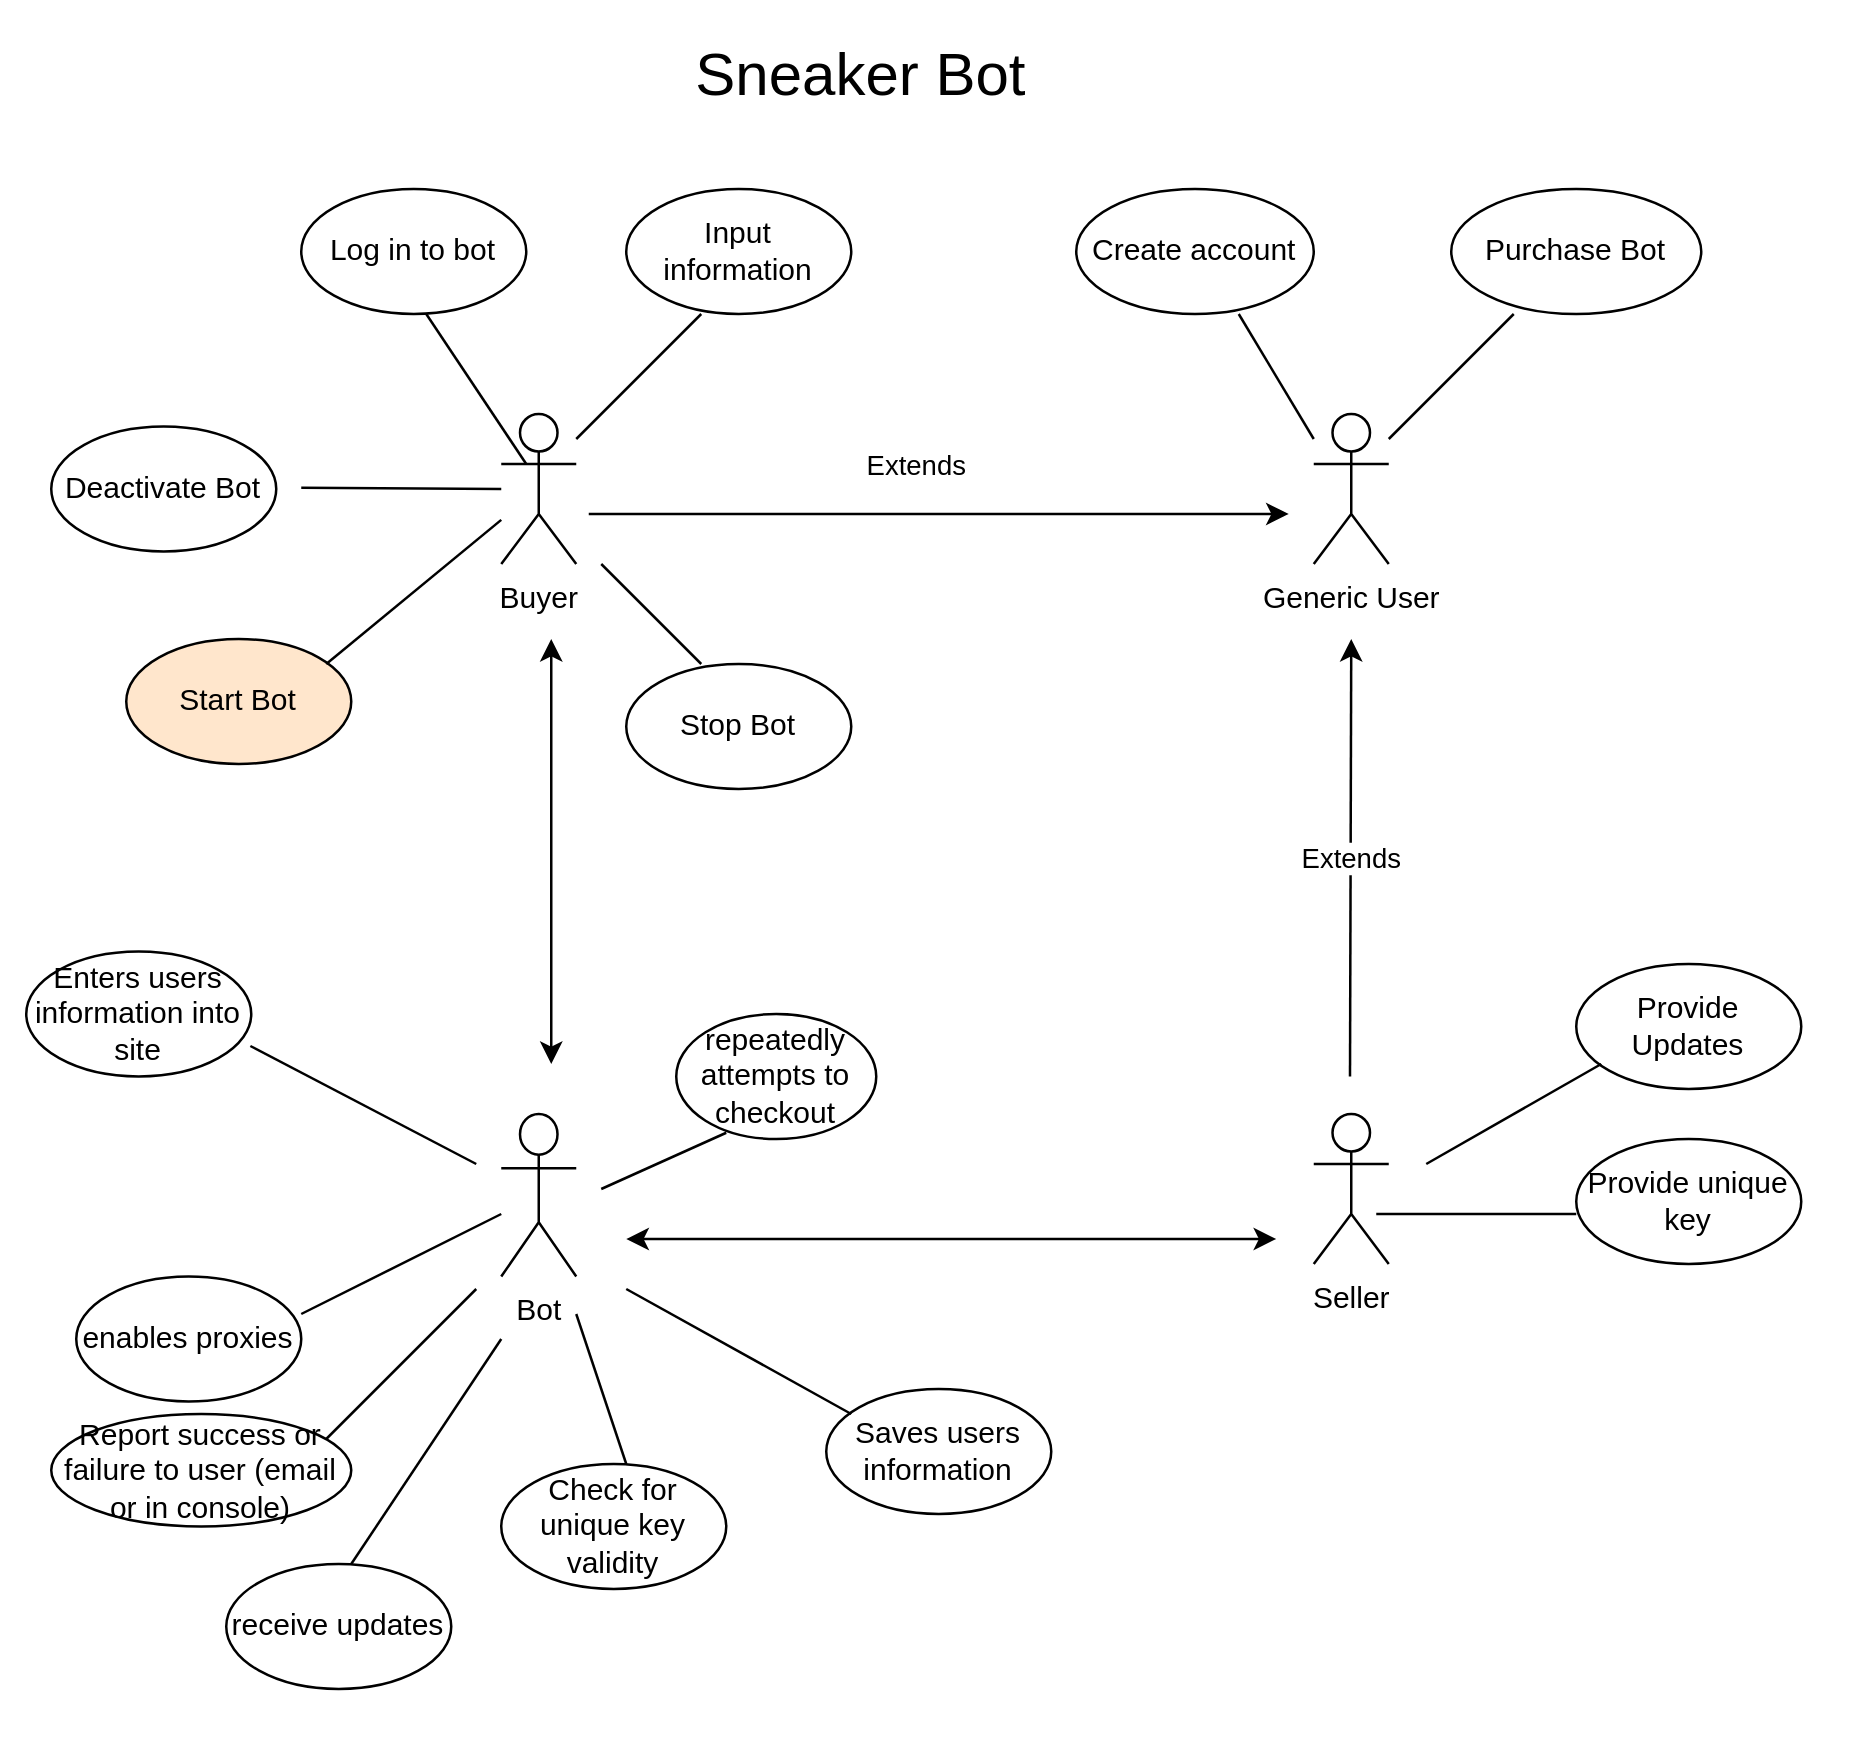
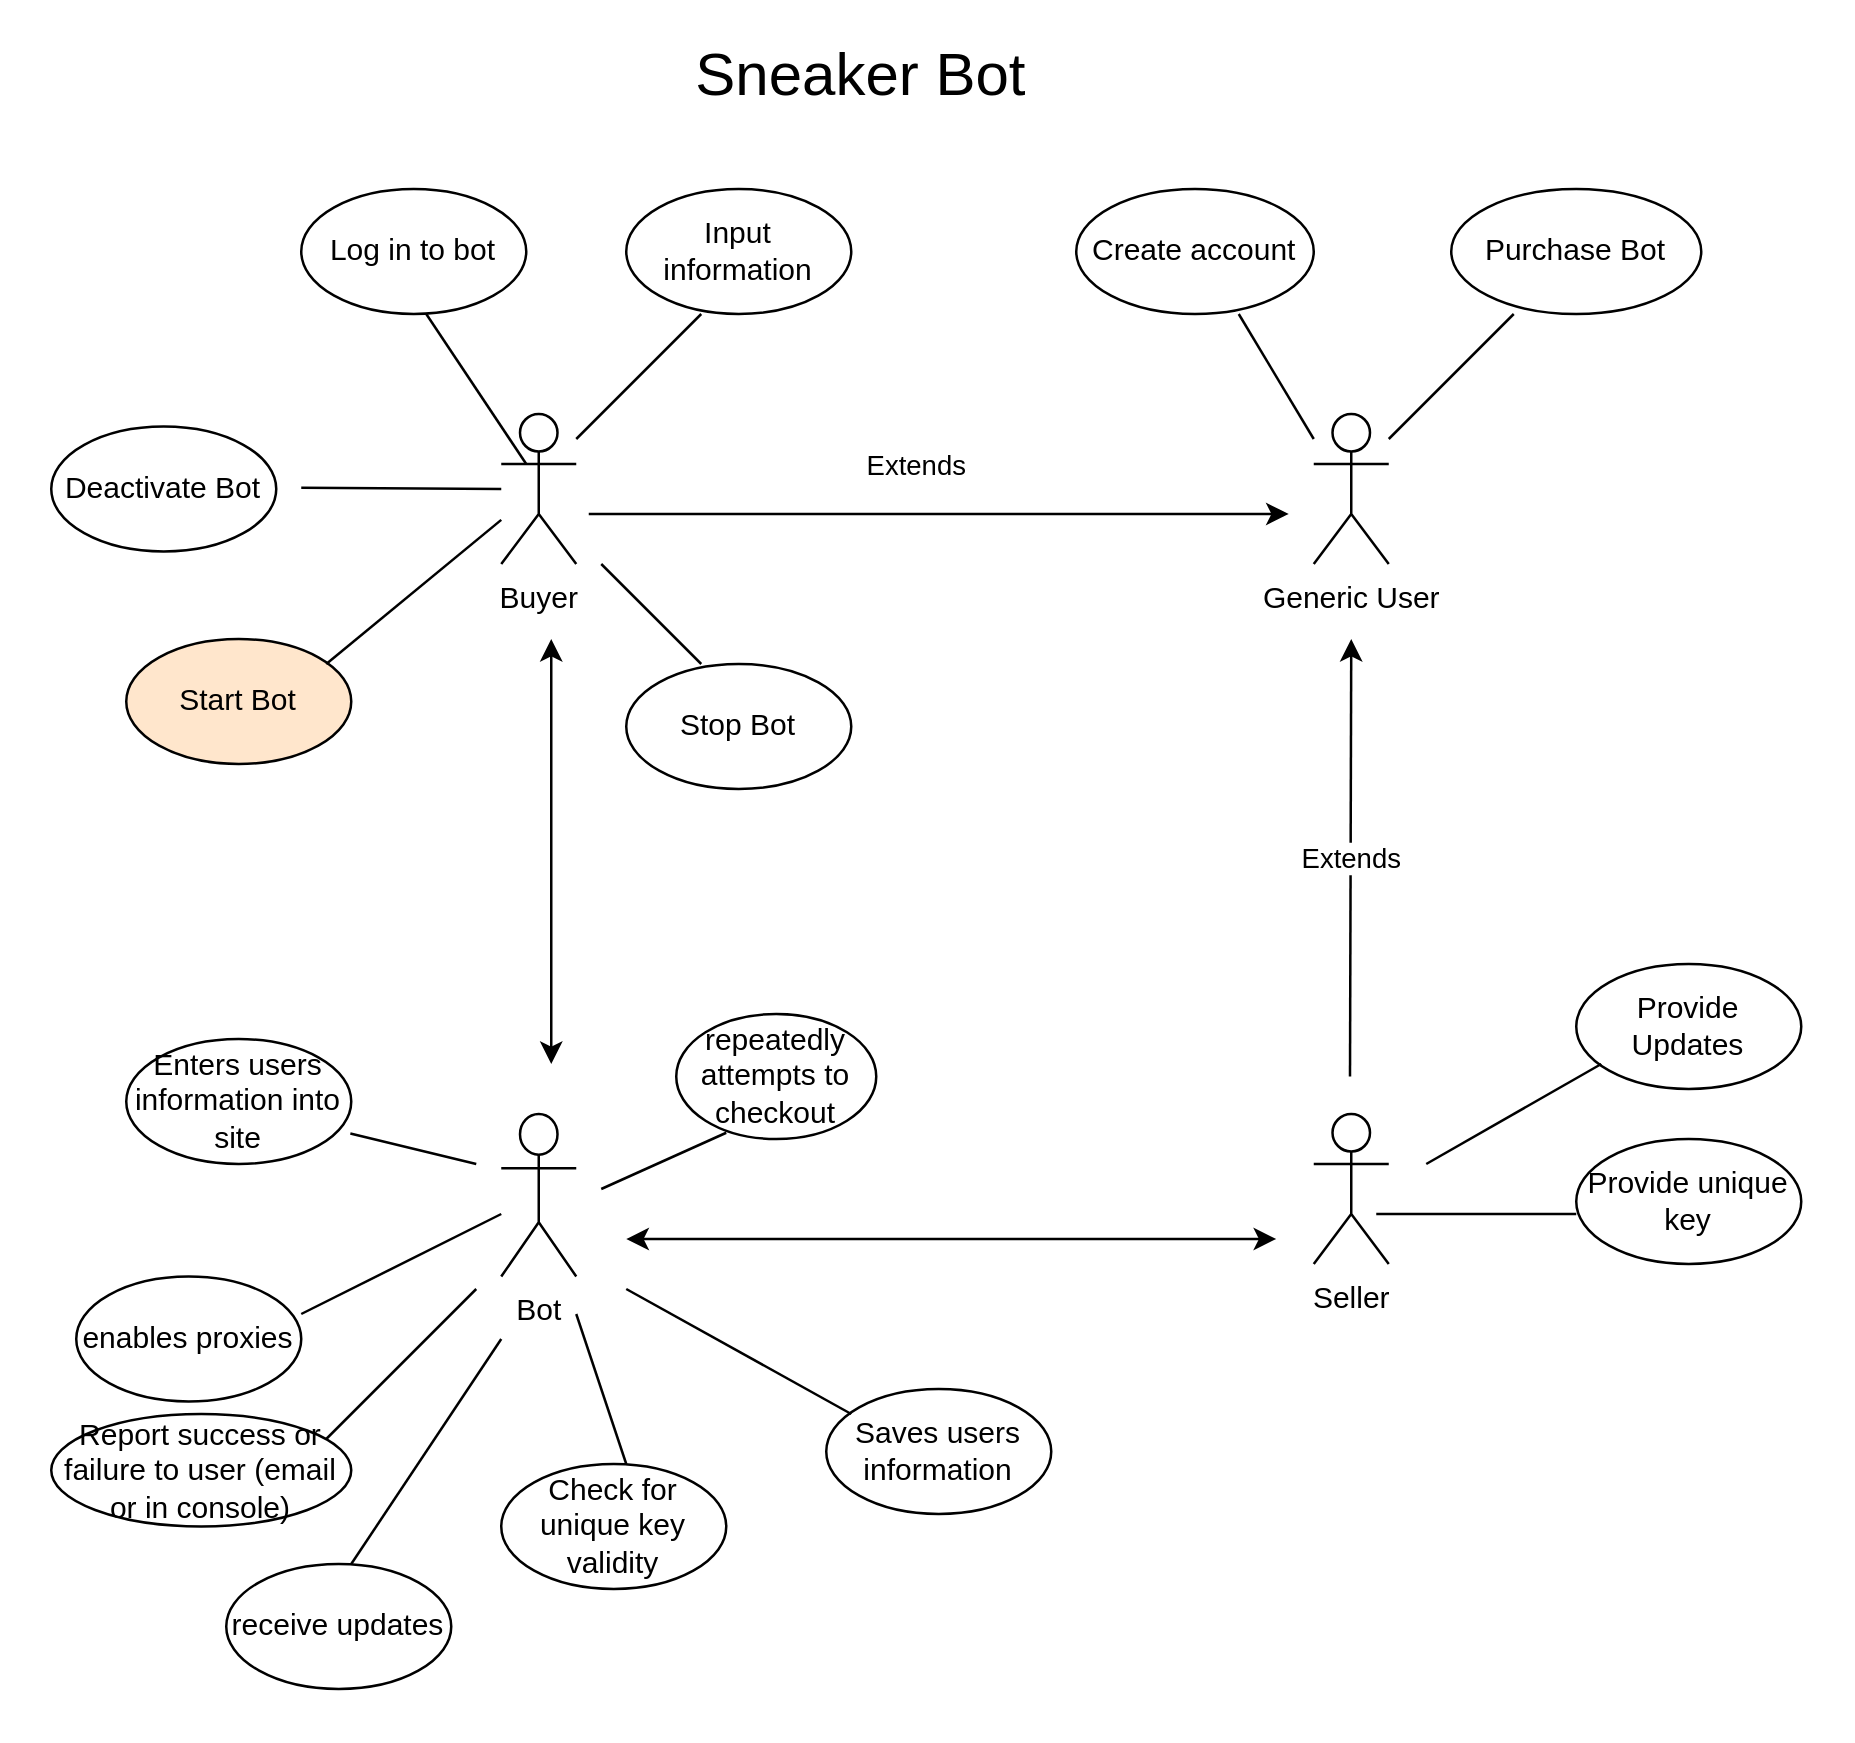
node "Enters users information into site": moved (139, 1014) -> (239, 1101)
